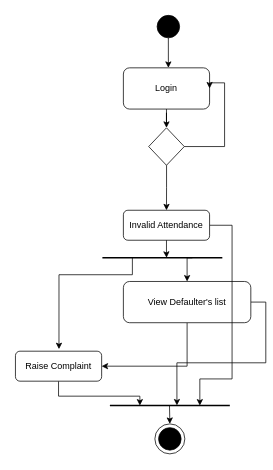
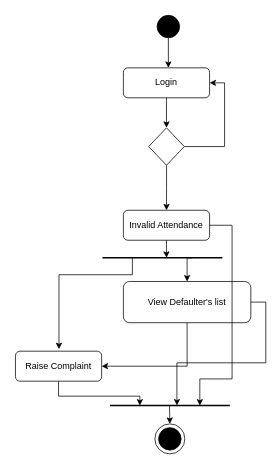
node "Login": size 86x41 -> 86x30
